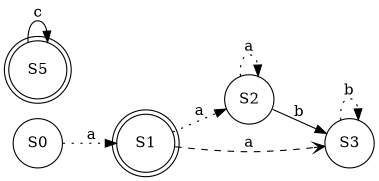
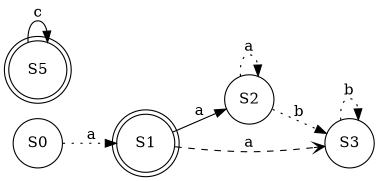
edge "S2" -> "S3": style solid -> dotted
edge "S1" -> "S2": style dotted -> solid
